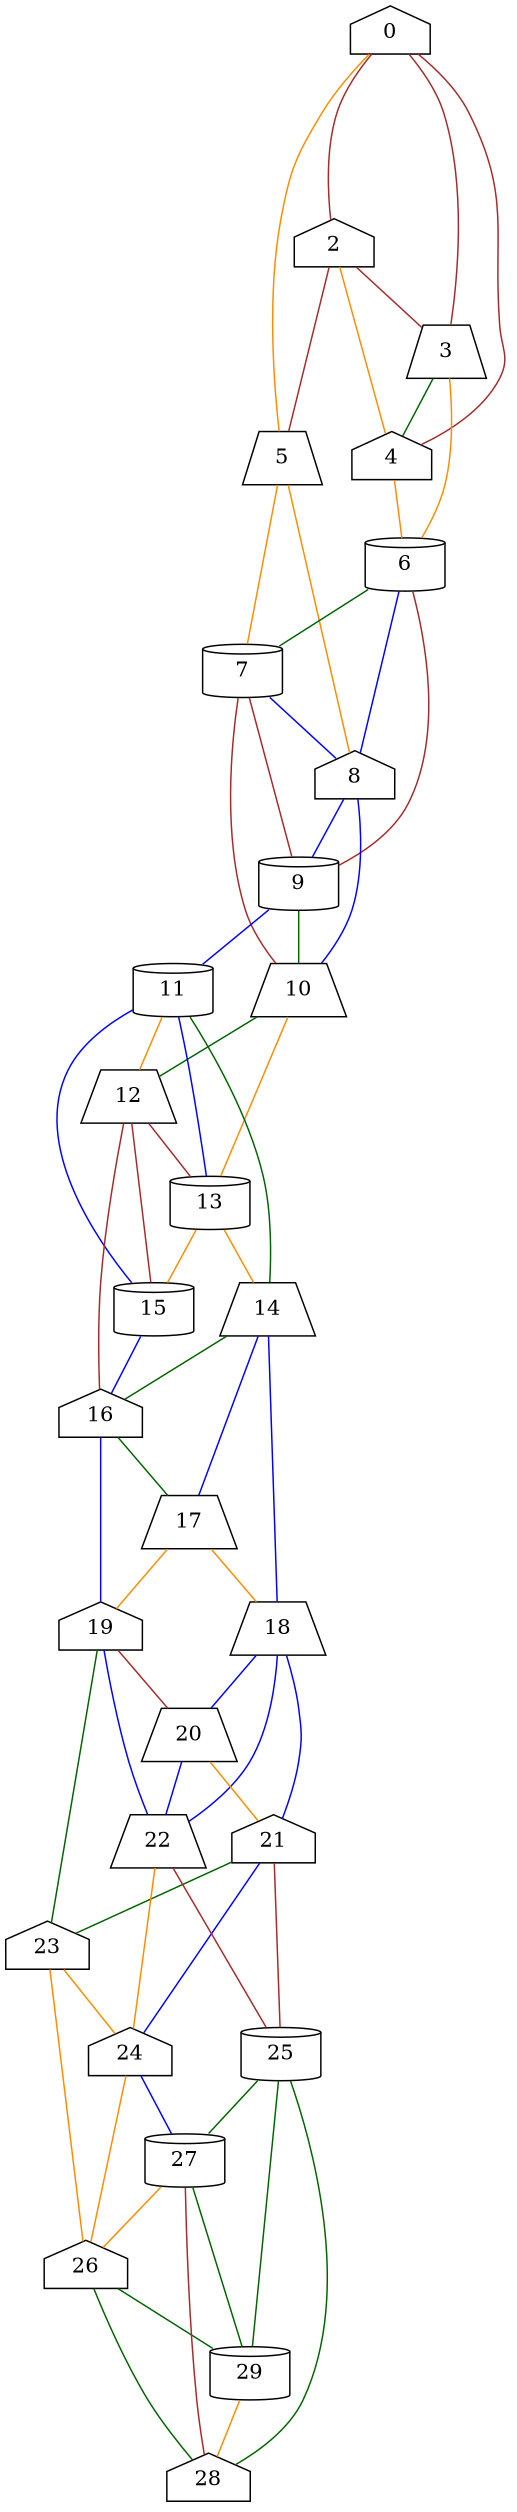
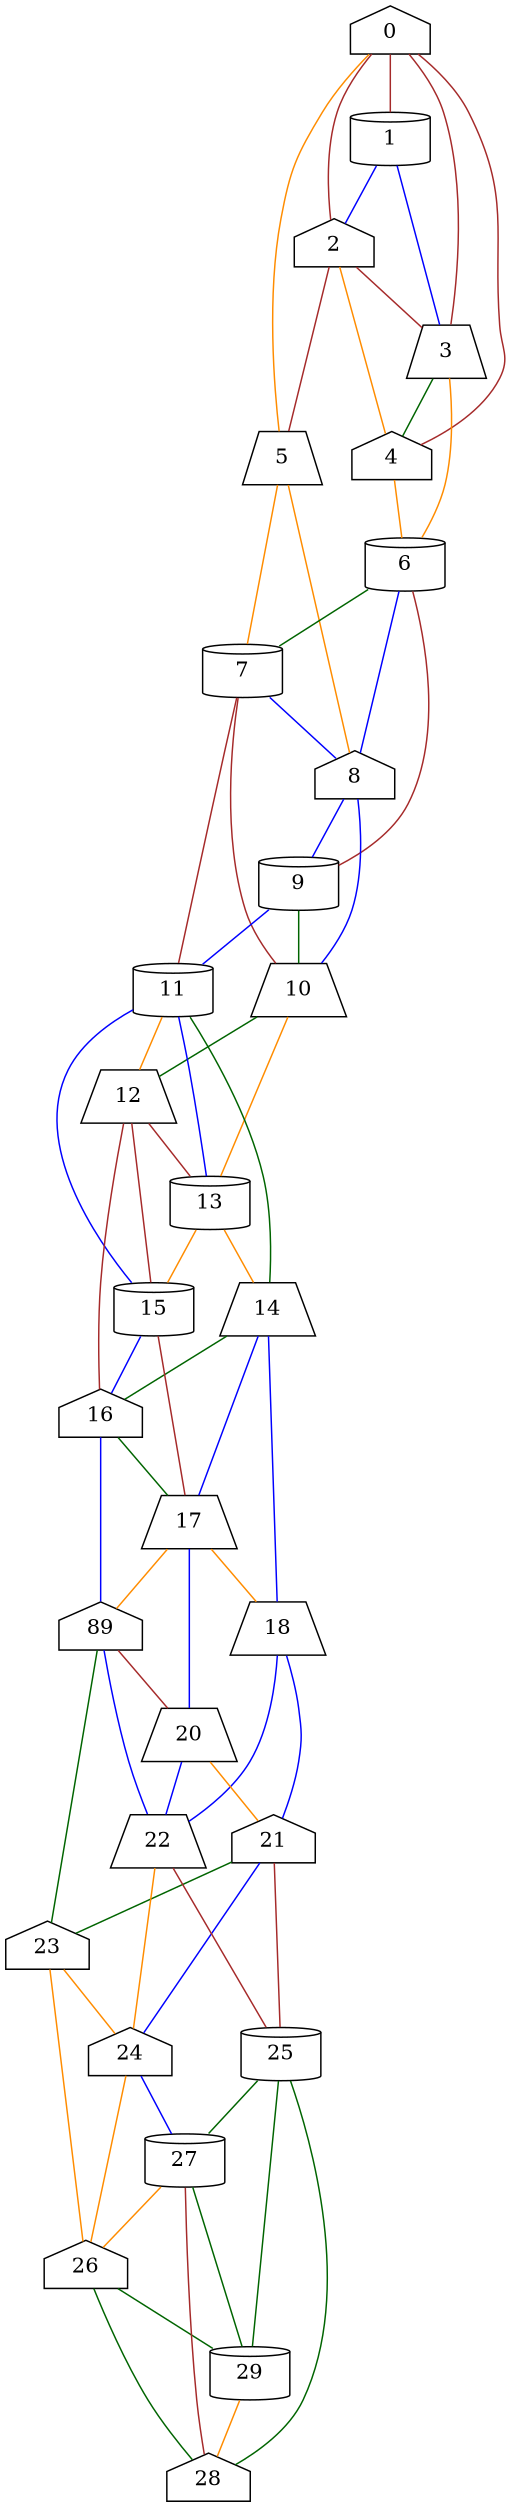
node "1": added
edge "7" -- "9": now "7" -- "11"
edge "15" -- "17": added
node "19": label "19" -> "89"
edge "18" -- "20": now "17" -- "20"
